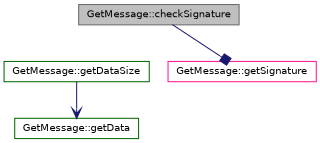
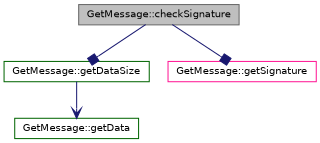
edge "GetMessage::checkSignature" -> "GetMessage::getDataSize": added
